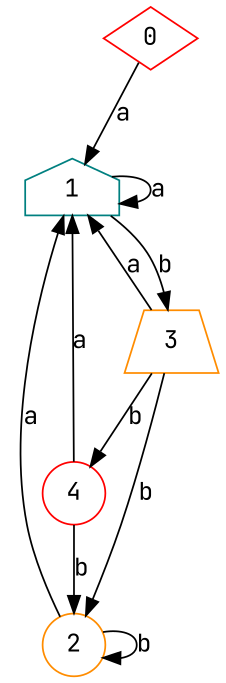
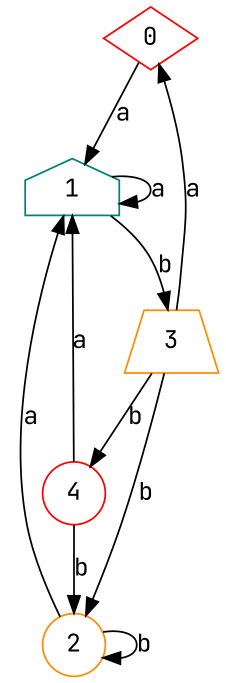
edge "3" -> "1": now "3" -> "0"
